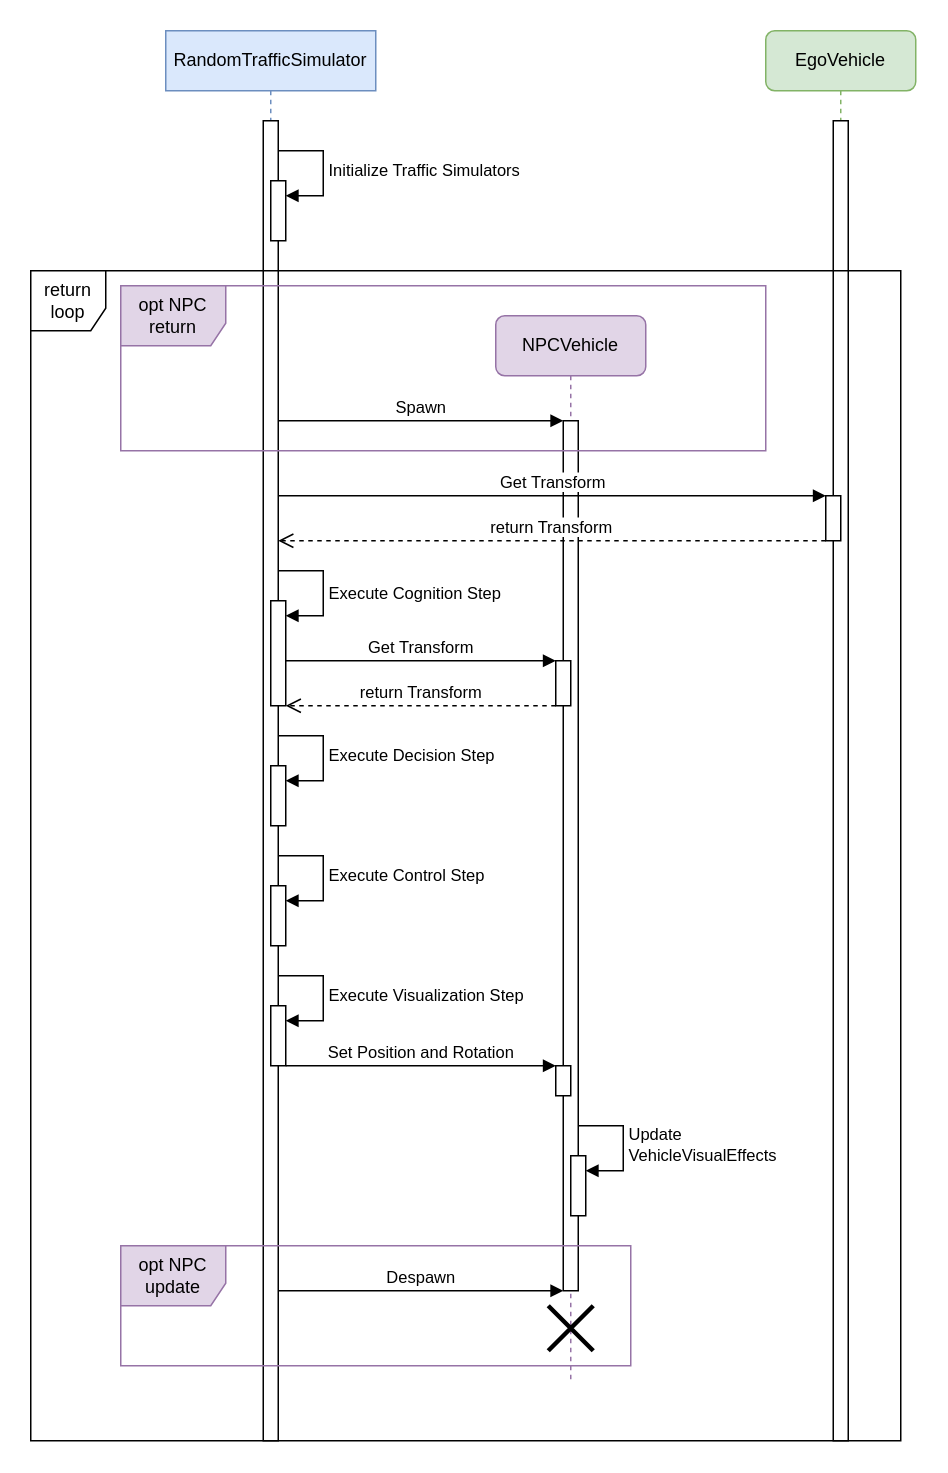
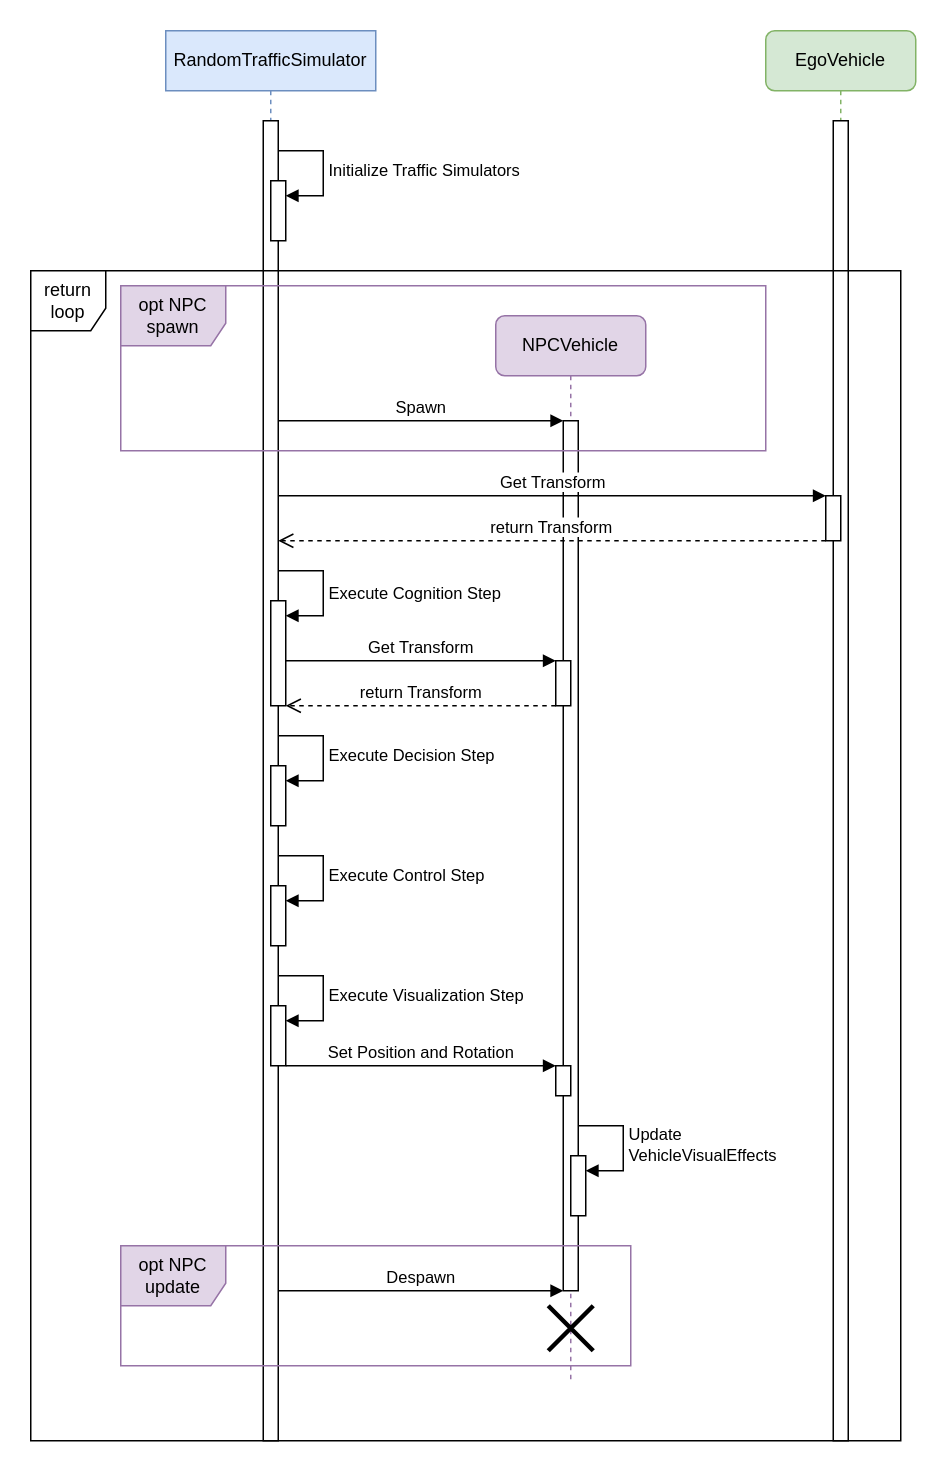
node "opt NPC return": label "opt NPC return" -> "opt NPC spawn"
